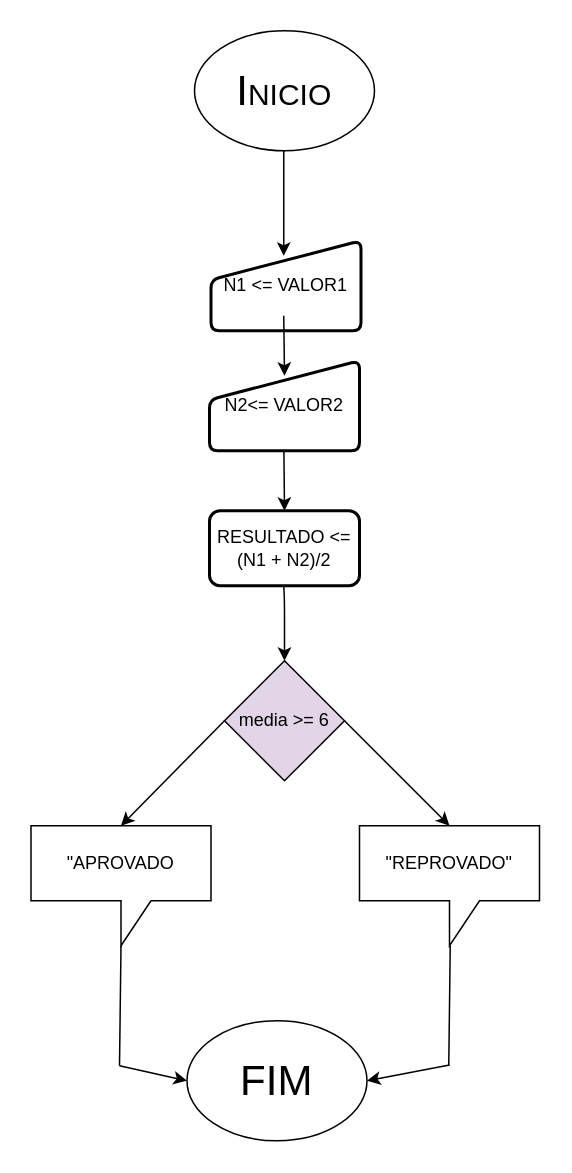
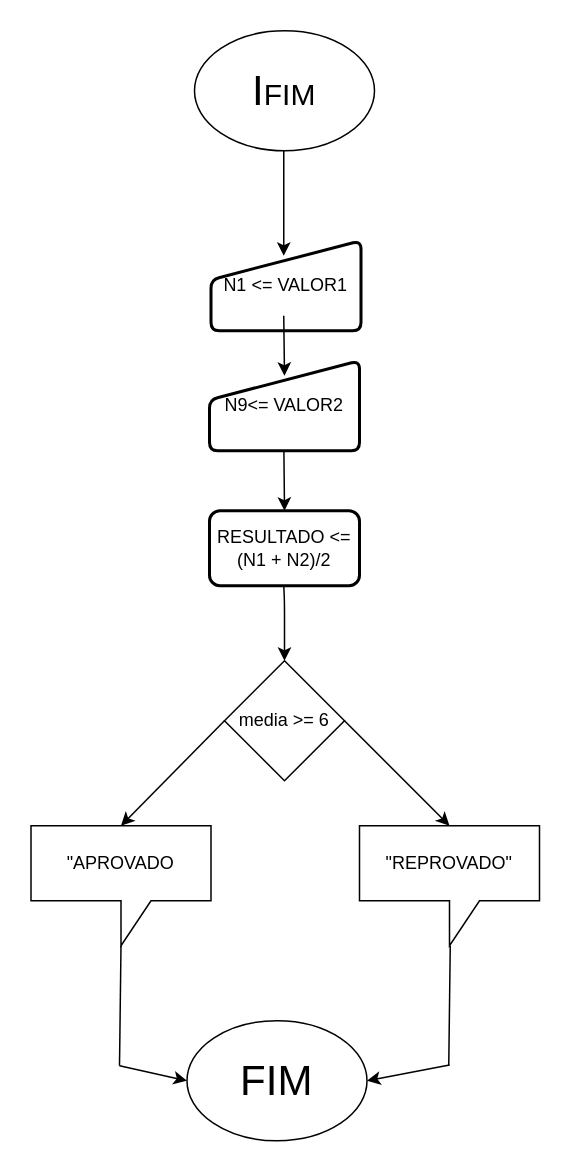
node "INICIO": label "INICIO" -> "IFIM"
node "N2<= VALOR2": label "N2<= VALOR2" -> "N9<= VALOR2"
node "media >= 6": fillcolor #e1d5e7 -> #ffffff
